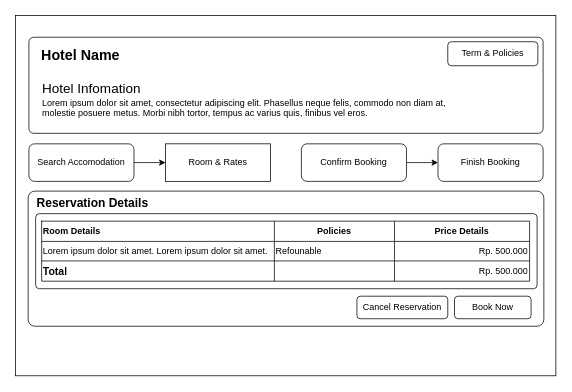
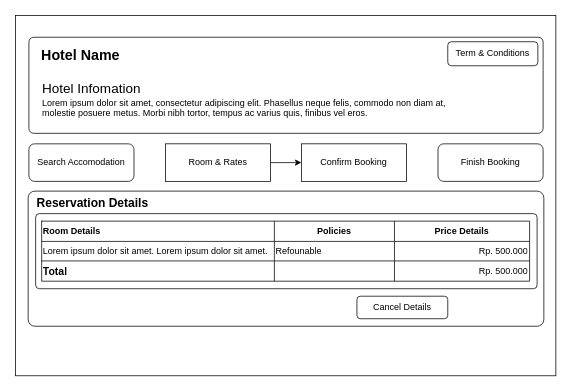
node "Term & Policies": label "Term & Policies" -> "Term & Conditions"
edge "Search Accomodation" -> "Room & Rates": removed
edge "Room & Rates" -> "Confirm Booking": added
node "Confirm Booking": shape rounded rectangle -> rectangle
edge "Confirm Booking" -> "Finish Booking": removed
node "Cancel Reservation": label "Cancel Reservation" -> "Cancel Details"
node "Book Now": removed
